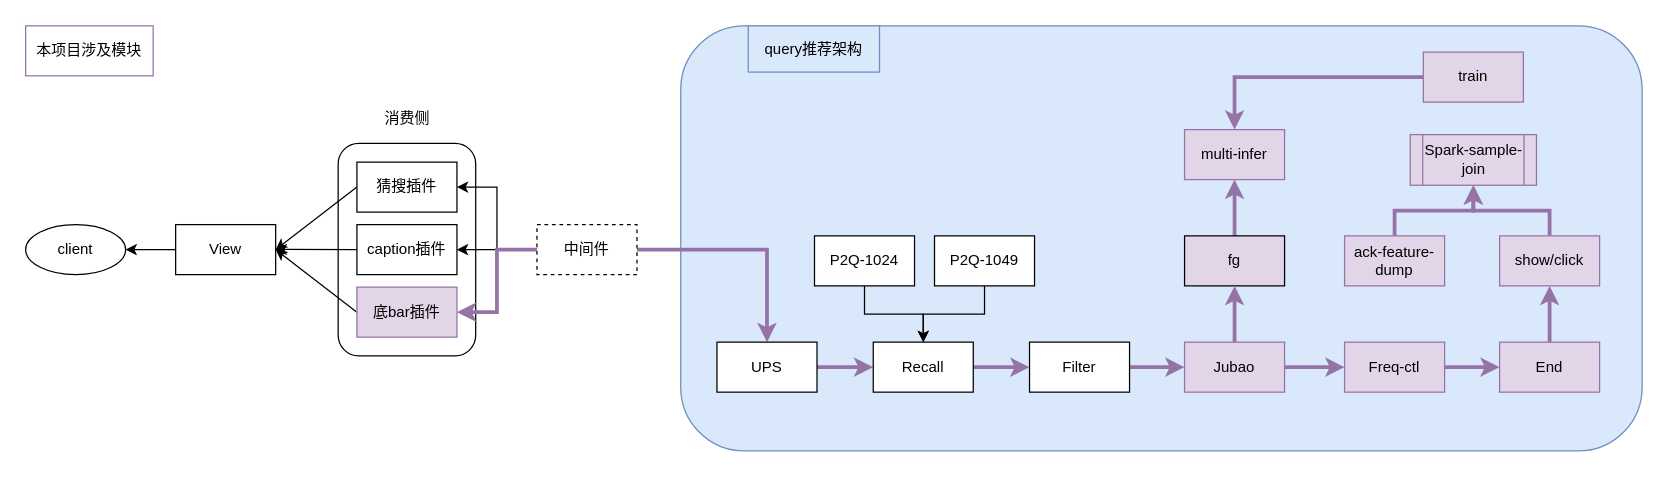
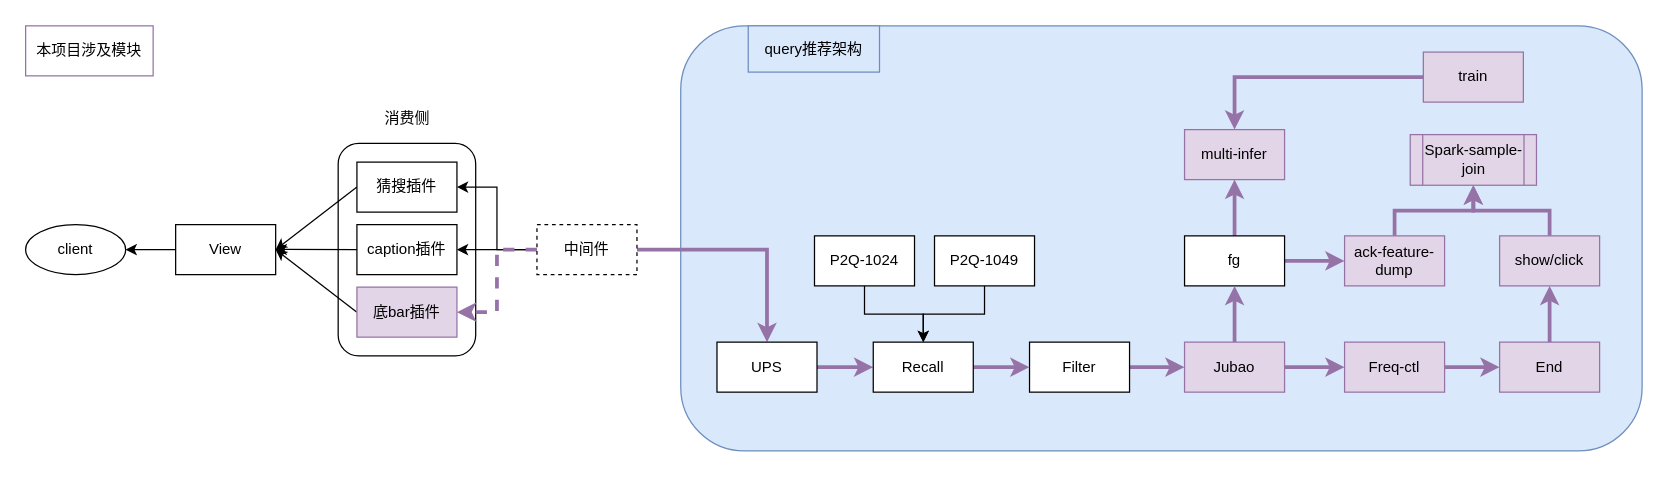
node "fg": fillcolor #e1d5e7 -> #ffffff
edge "fg" -> "ack-feature-dump": added
edge "中间件" -> "底bar插件": style solid -> dashed
